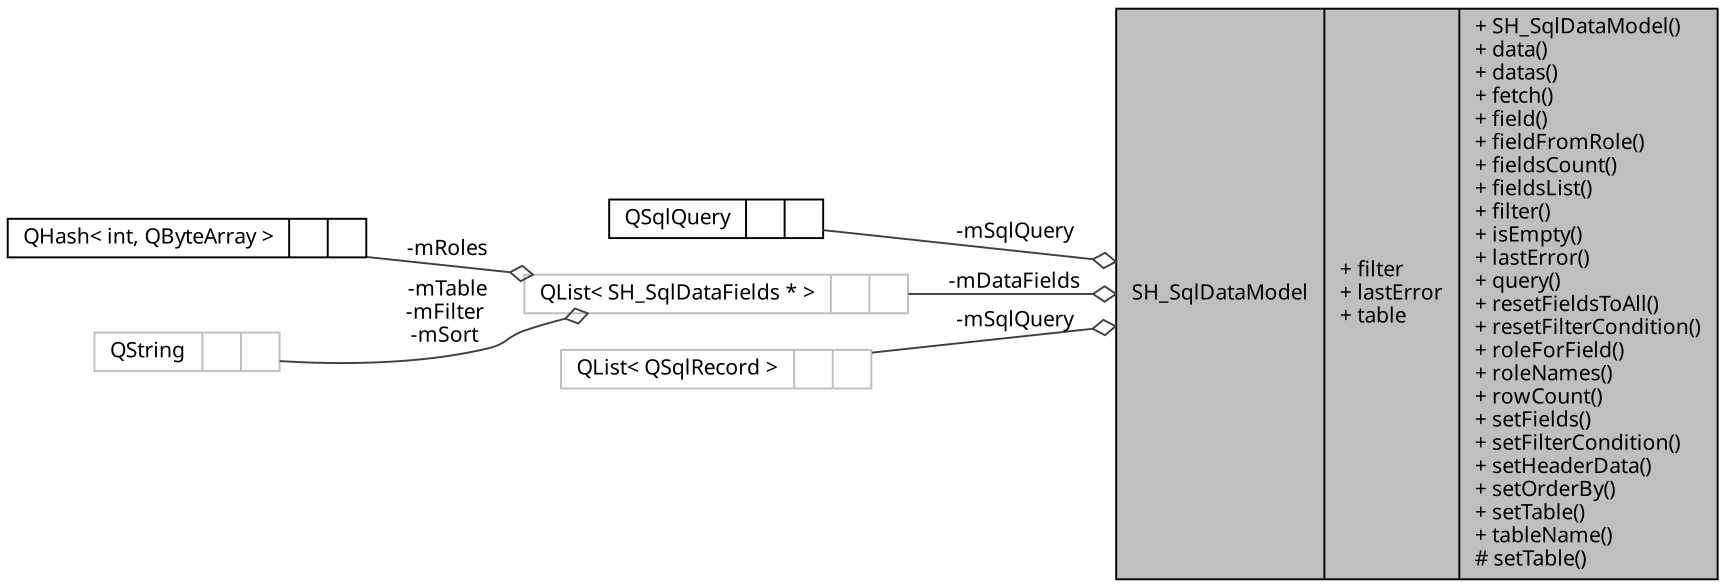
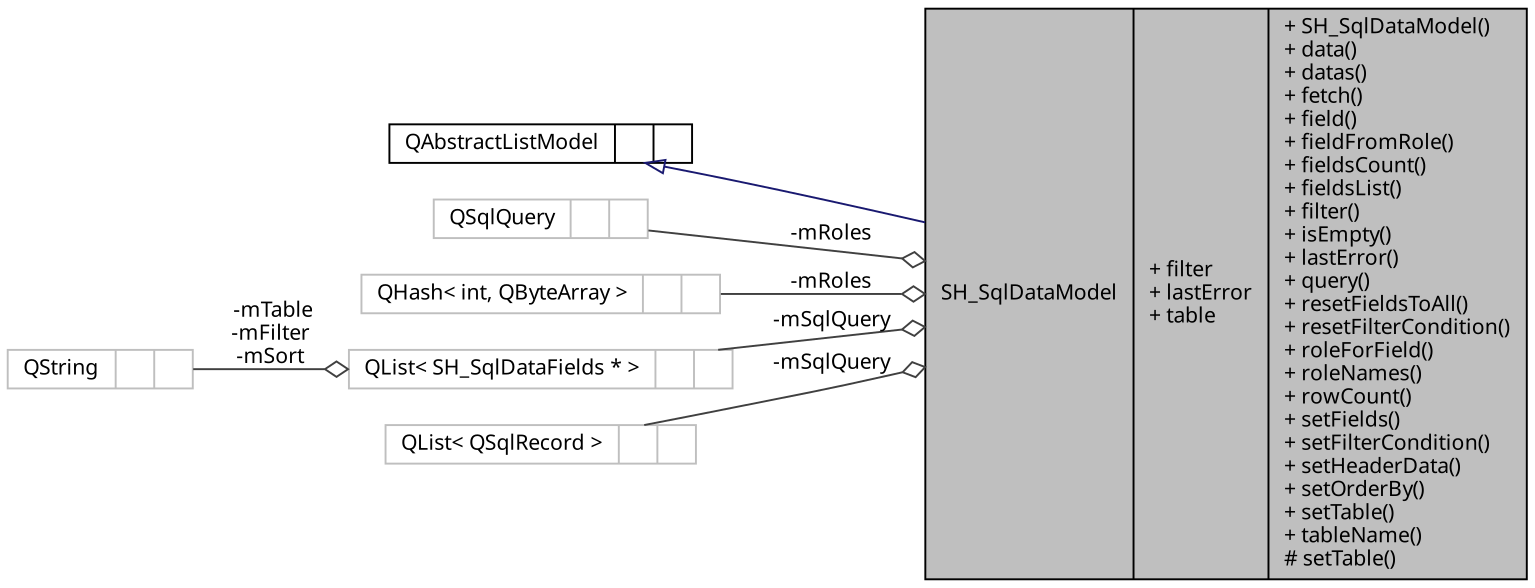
node "QAbstractListModel": added
node "QSqlQuery": color black -> grey75
edge "QSqlQuery" -> "SH_SqlDataModel": label " -mSqlQuery" -> " -mRoles"
node "QHash< int, QByteArray >": color black -> grey75
edge "QHash< int, QByteArray >" -> "QList< SH_SqlDataFields * >": now "QHash< int, QByteArray >" -> "SH_SqlDataModel"
edge "QList< SH_SqlDataFields * >" -> "SH_SqlDataModel": label " -mDataFields" -> " -mSqlQuery"
